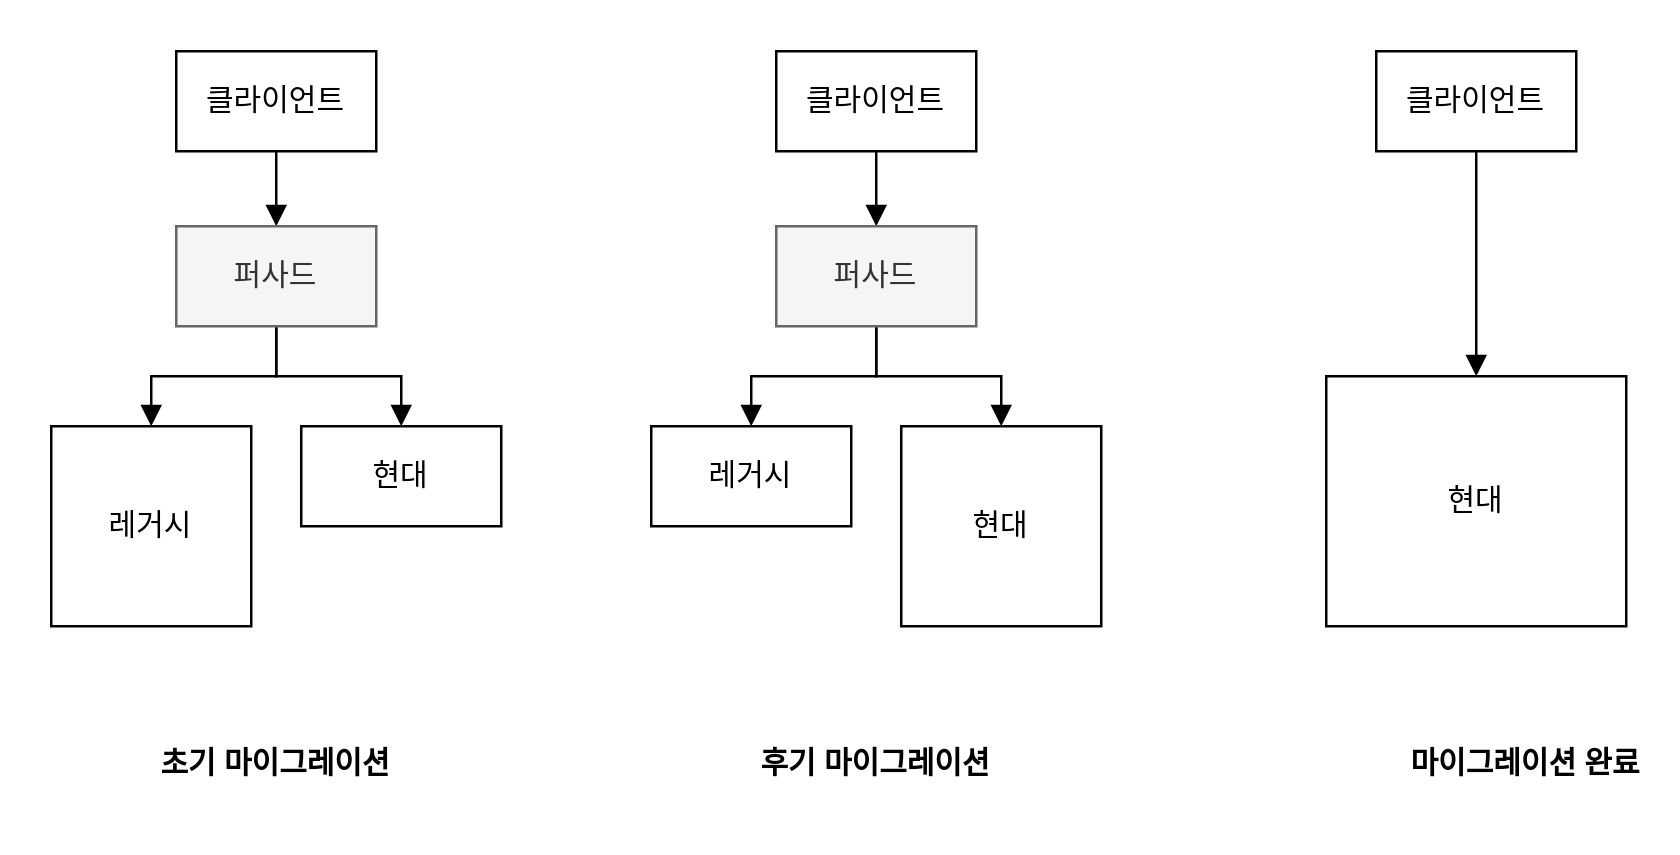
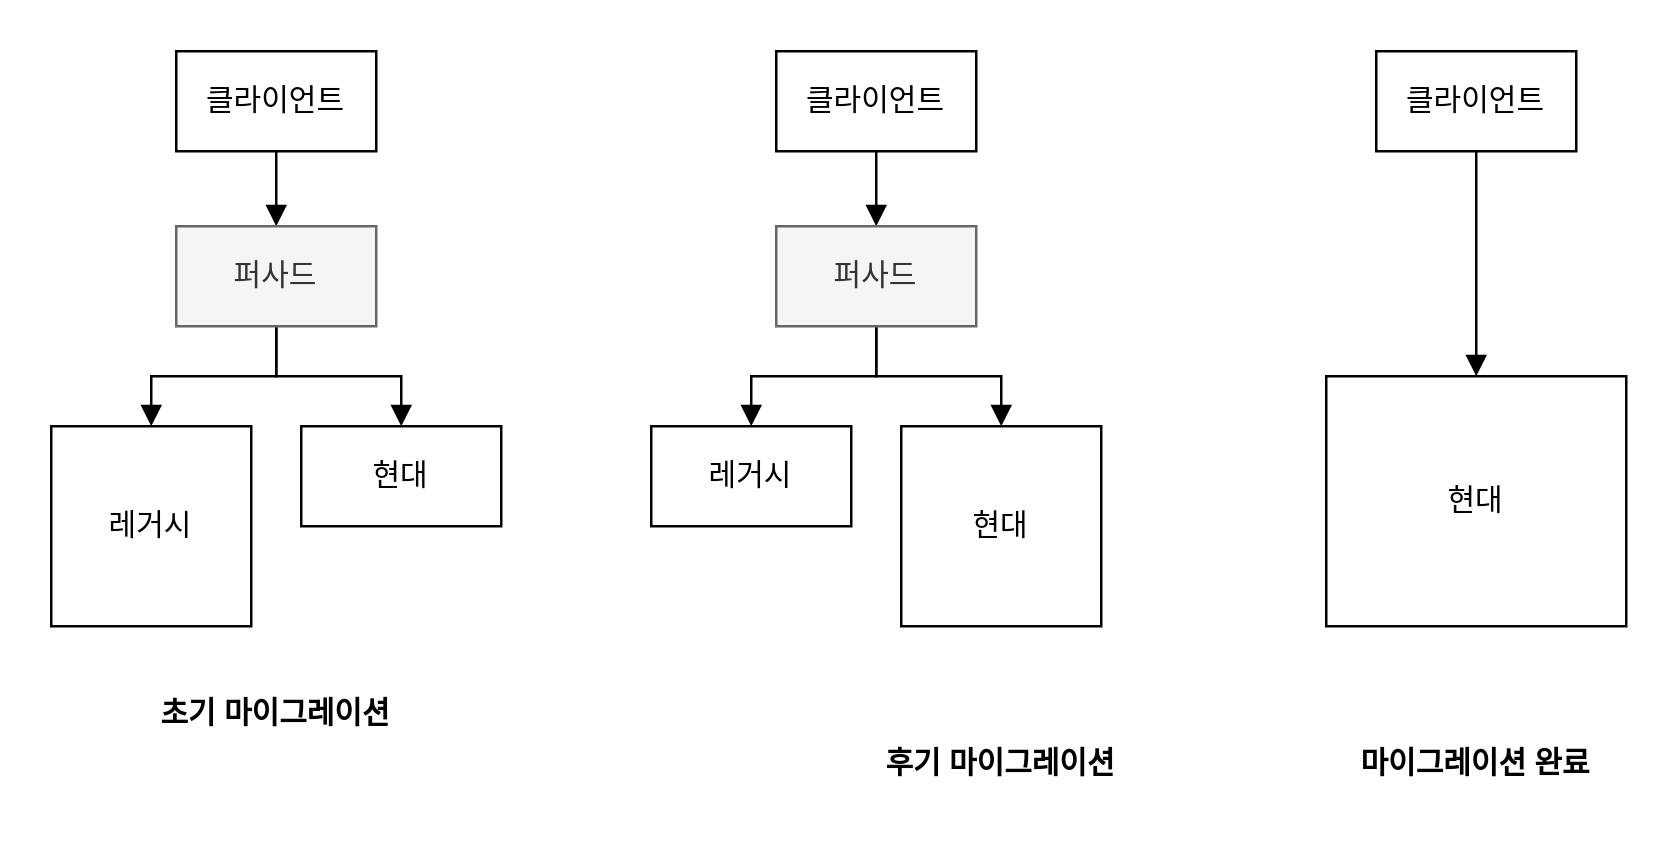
node "초기 마이그레이션": moved (276, 764) -> (276, 714)
node "후기 마이그레이션": moved (876, 764) -> (1001, 764)
node "마이그레이션 완료": moved (1526, 764) -> (1476, 764)
